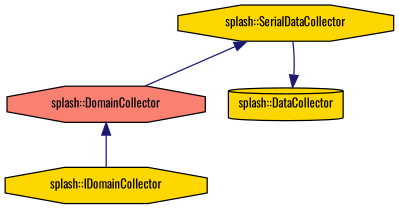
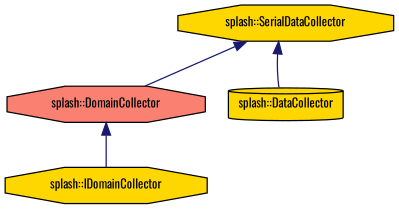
edge "splash::SerialDataCollector" -> "splash::DataCollector": reversed
